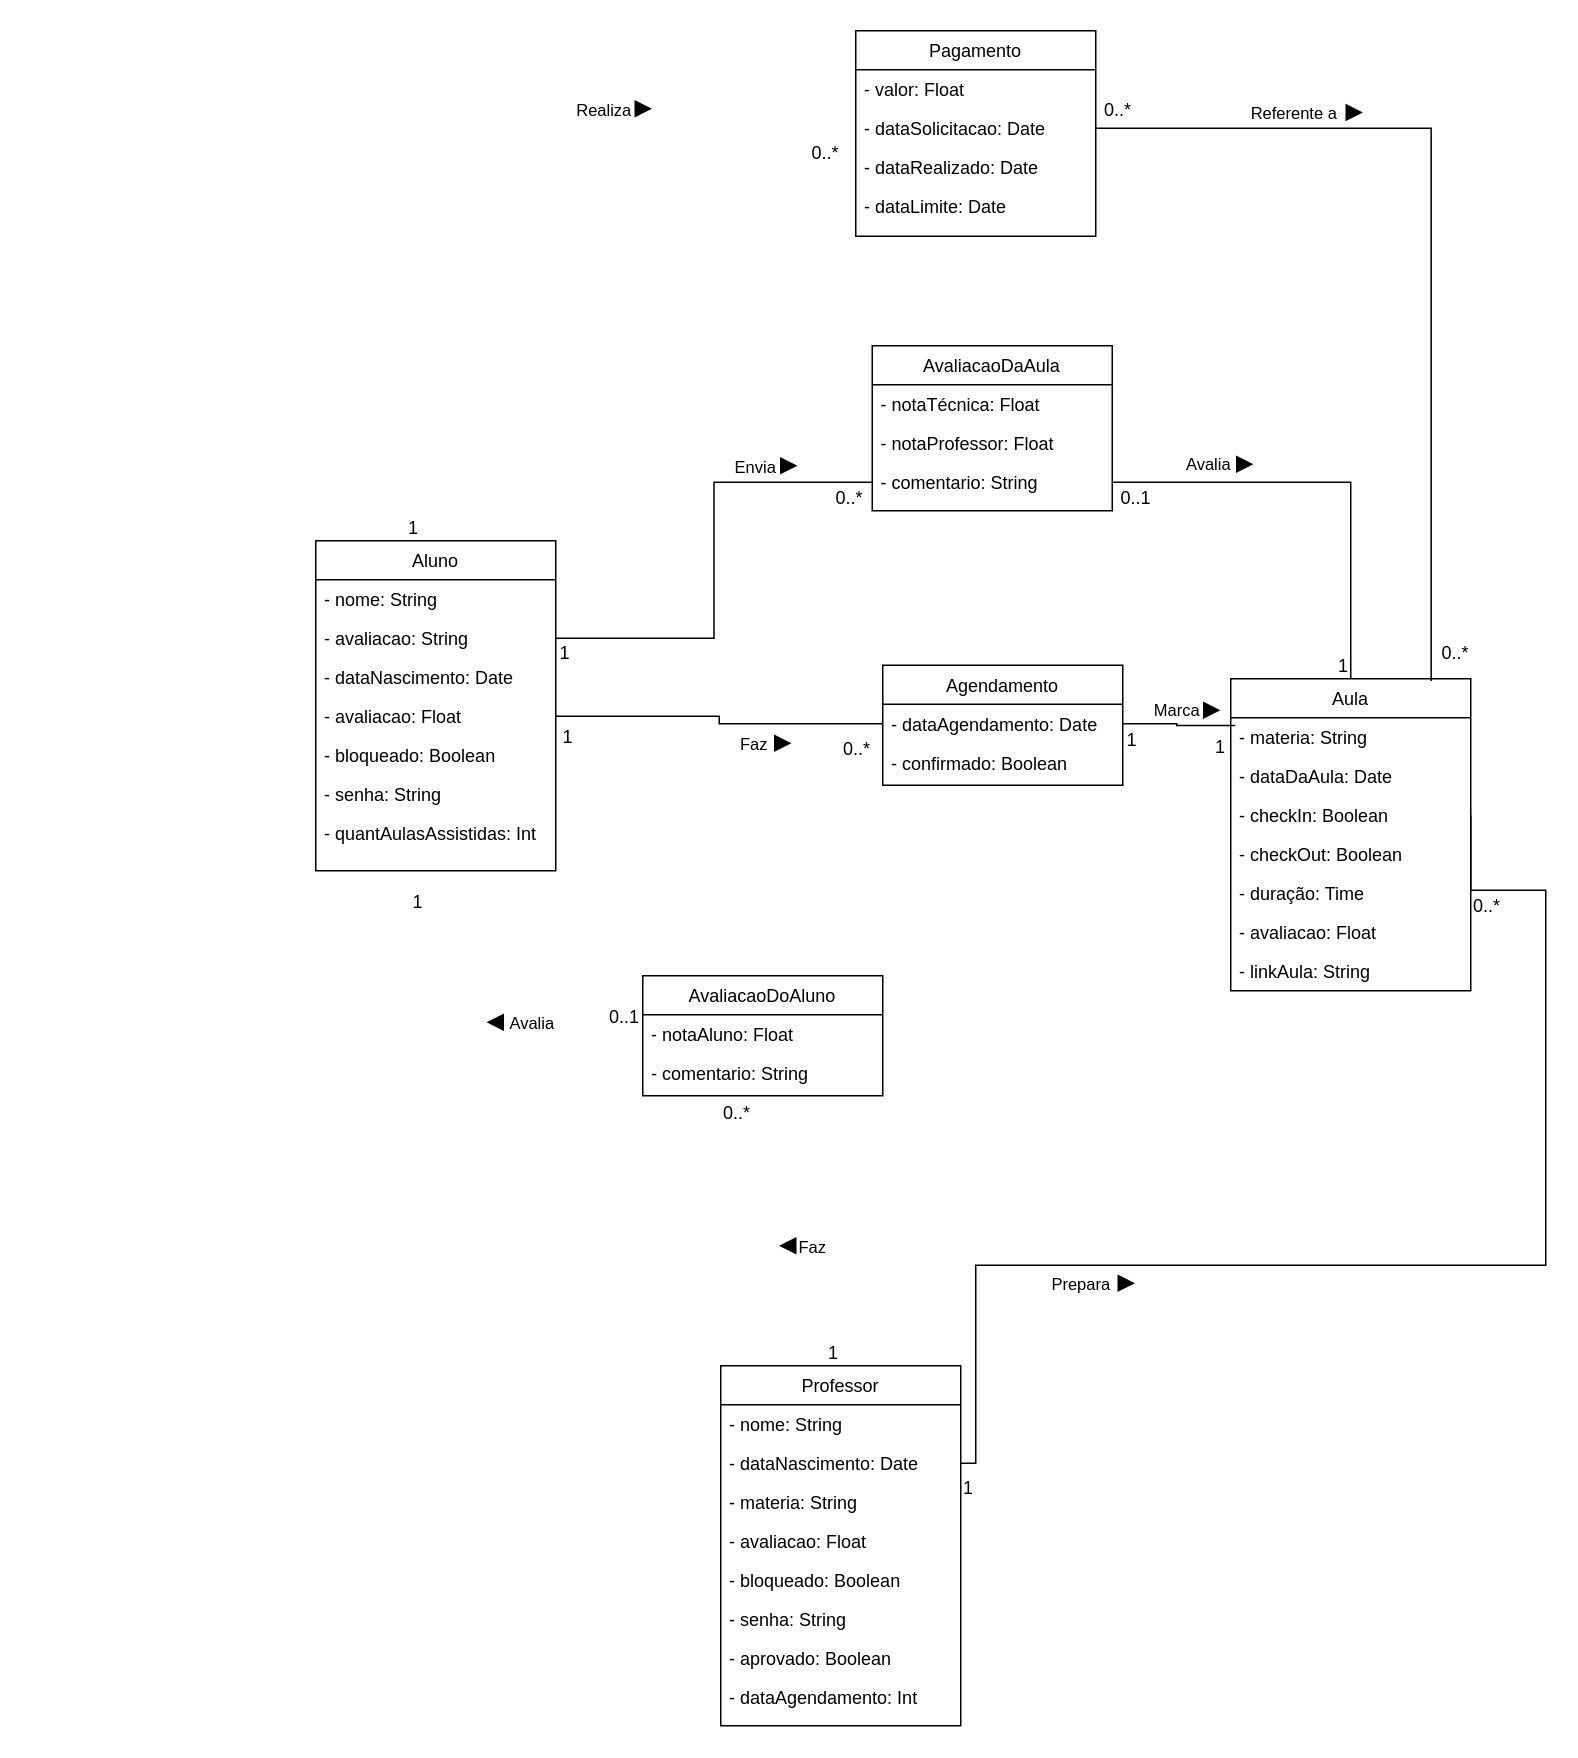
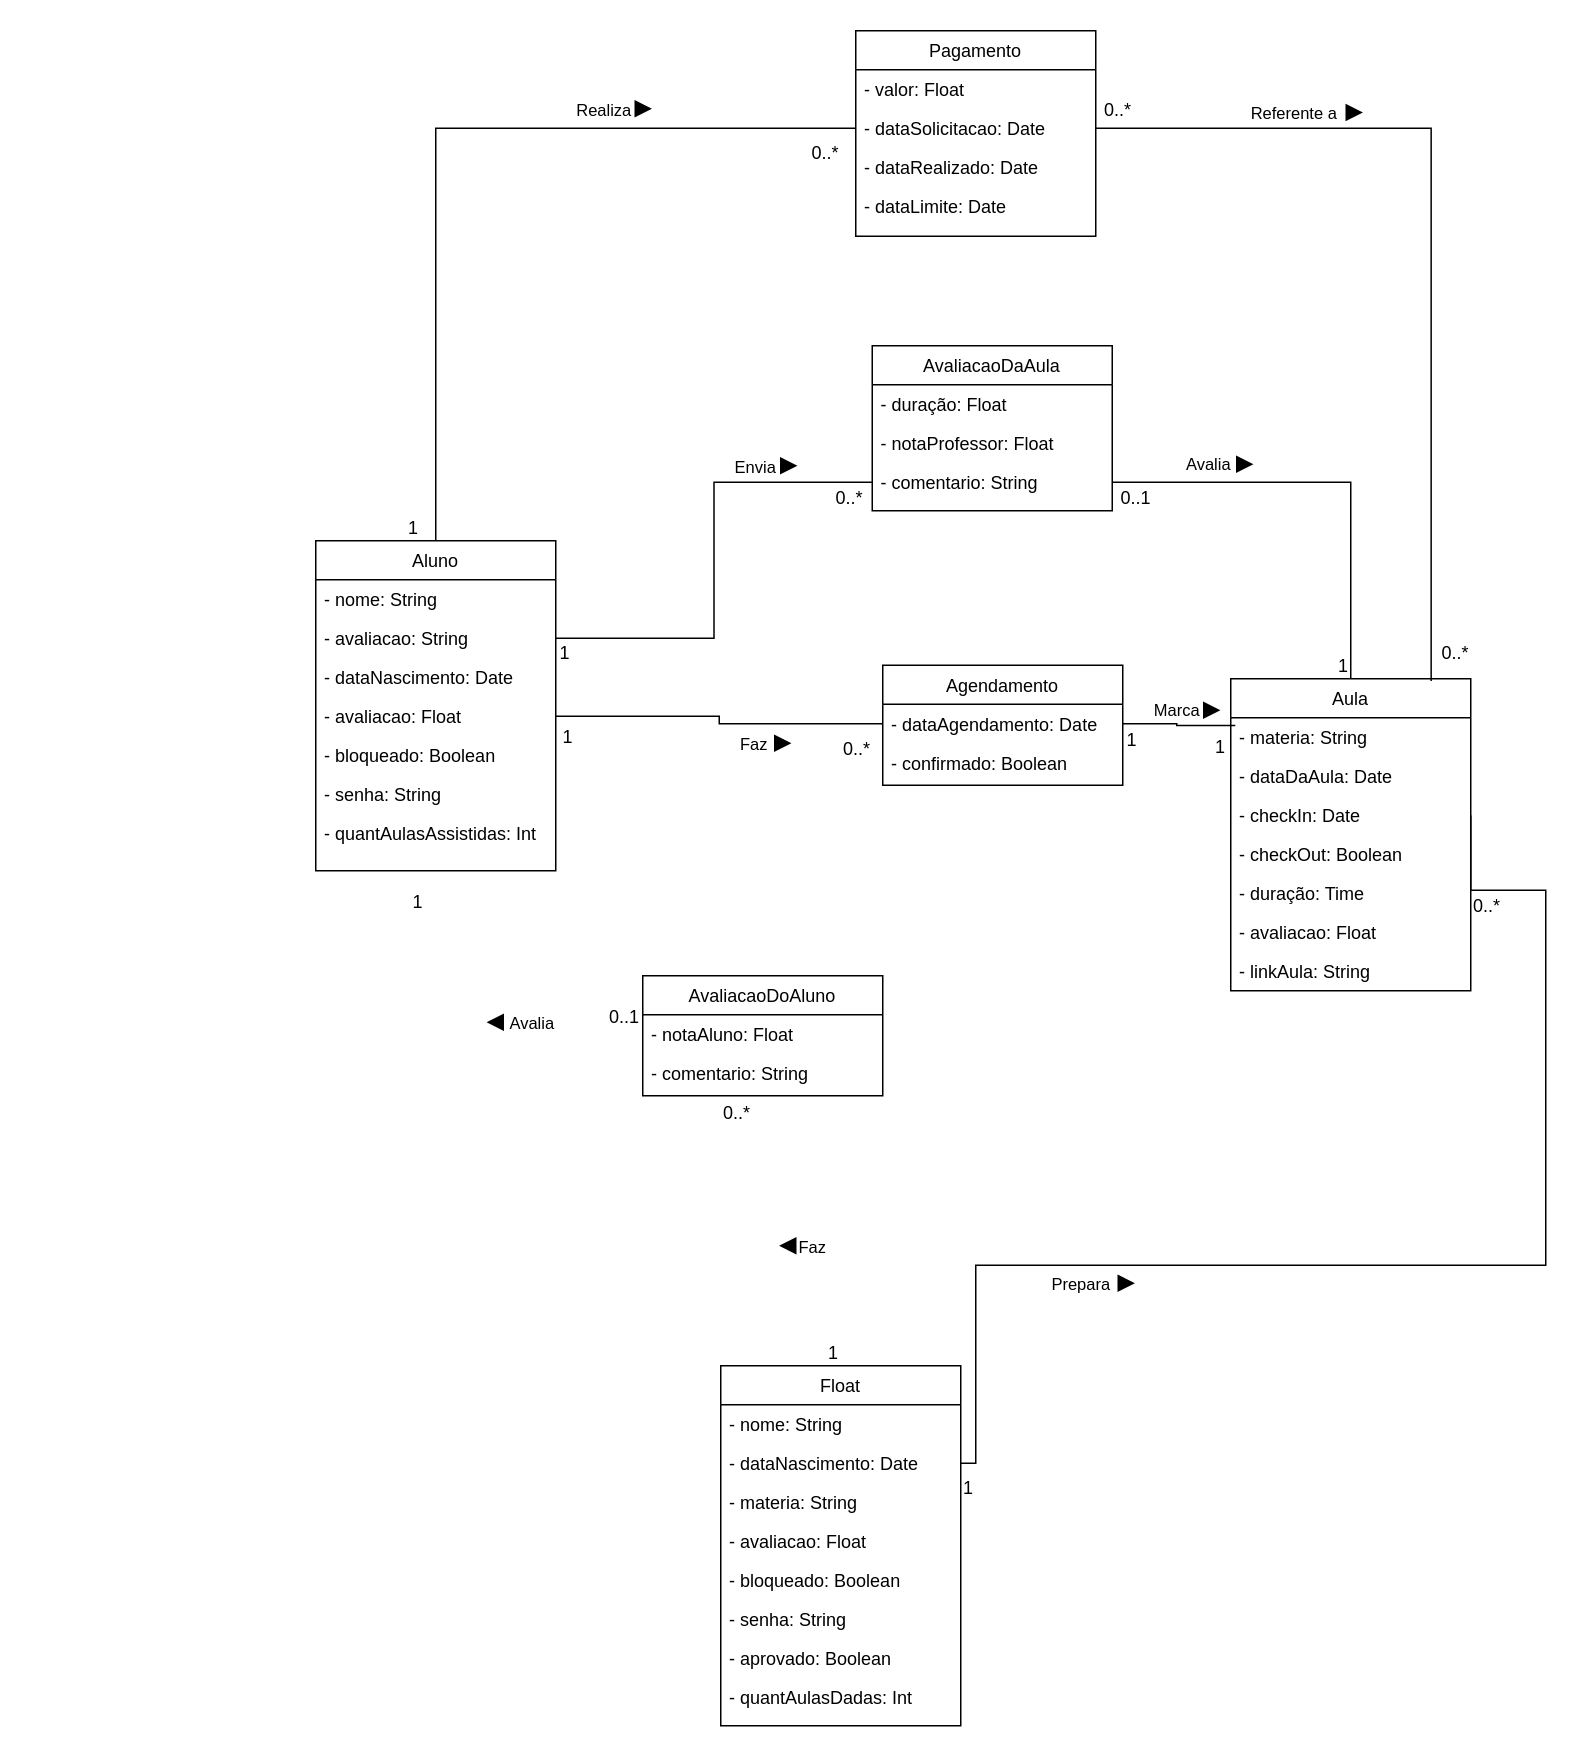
edge "- dataSolicitacao: Date" -- "Aluno": added
node "- notaTécnica: Float": label "- notaTécnica: Float" -> "- duração: Float"
node "- checkIn: Boolean": label "- checkIn: Boolean" -> "- checkIn: Date"
node "Professor": label "Professor" -> "Float"
node "- dataAgendamento: Int": label "- dataAgendamento: Int" -> "- quantAulasDadas: Int"
